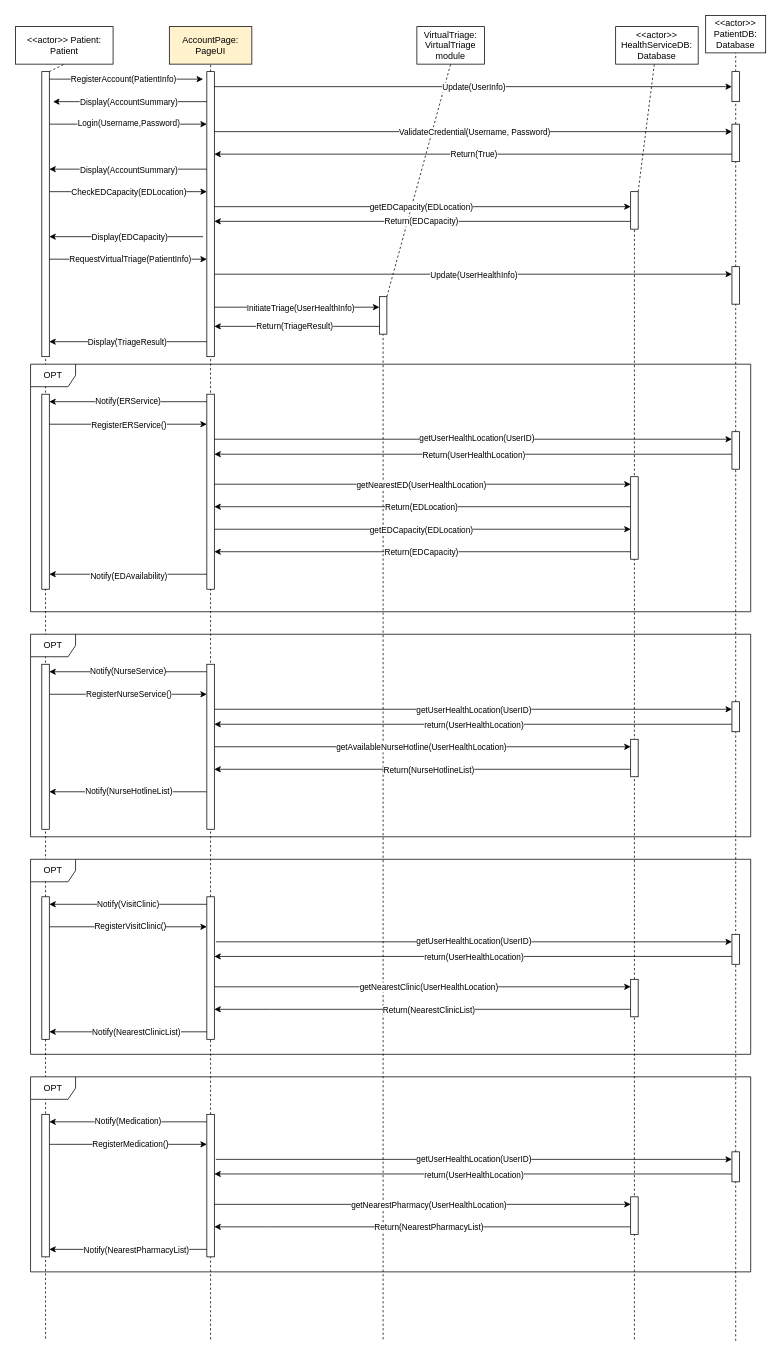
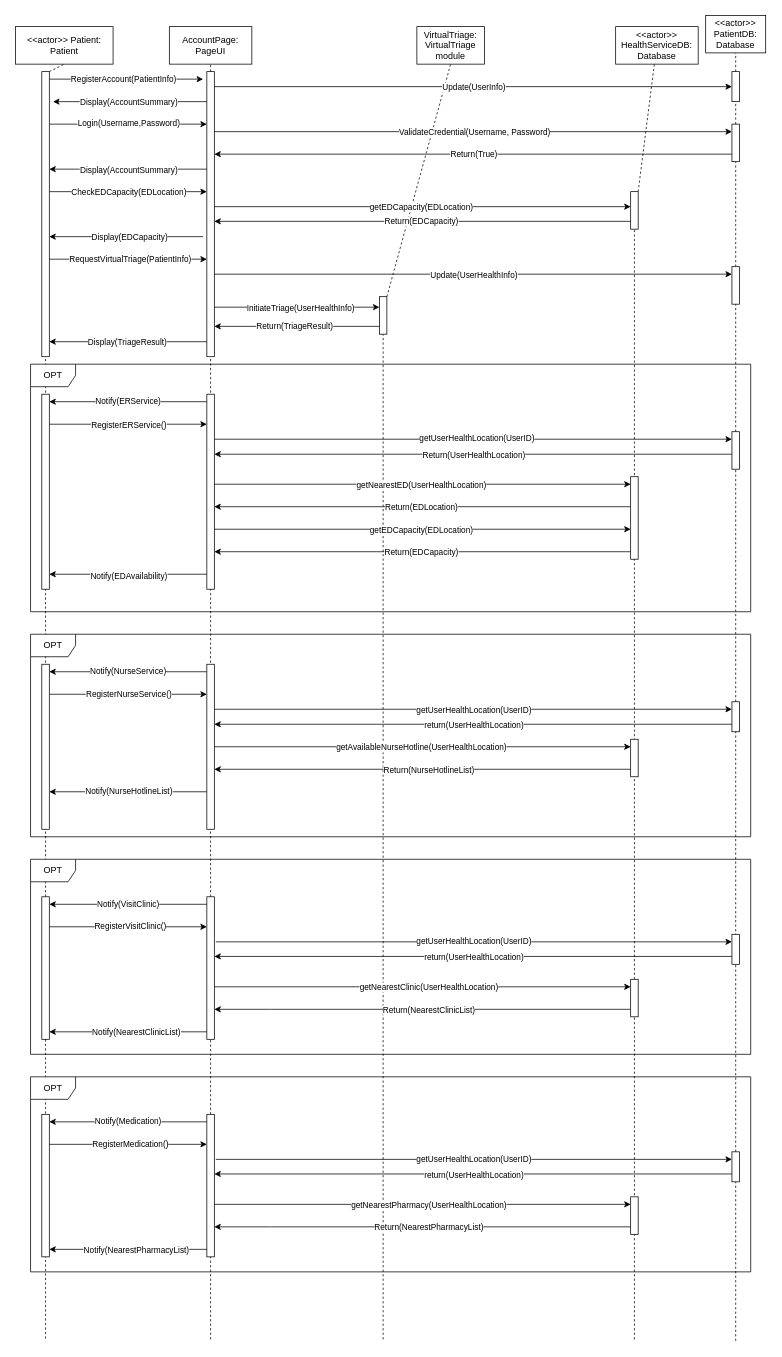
node "AccountPage: PageUI": fillcolor #fff2cc -> #ffffff
